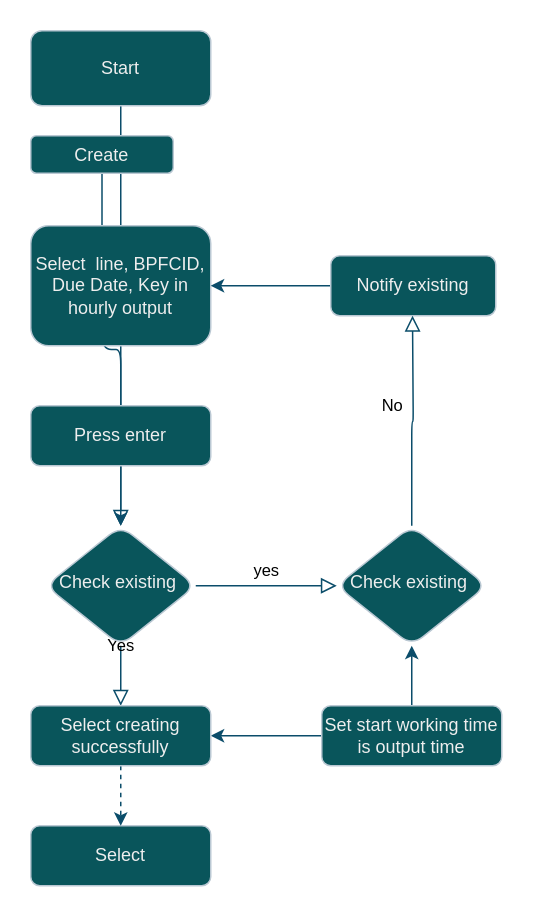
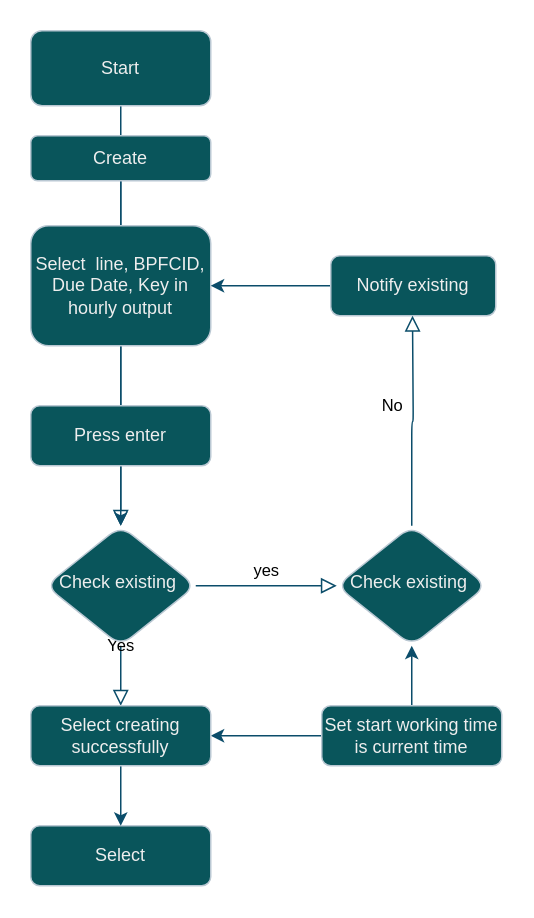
node "Create": size 143x38 -> 180x45
node "Set start working time is output time": label "Set start working time is output time" -> "Set start working time is current time"
edge "Select creating successfully" -> "Select": style dashed -> solid
